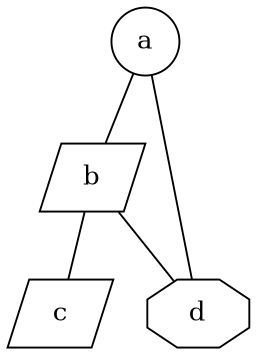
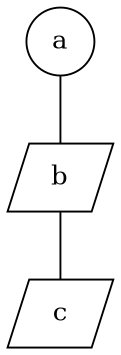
node "d": removed
